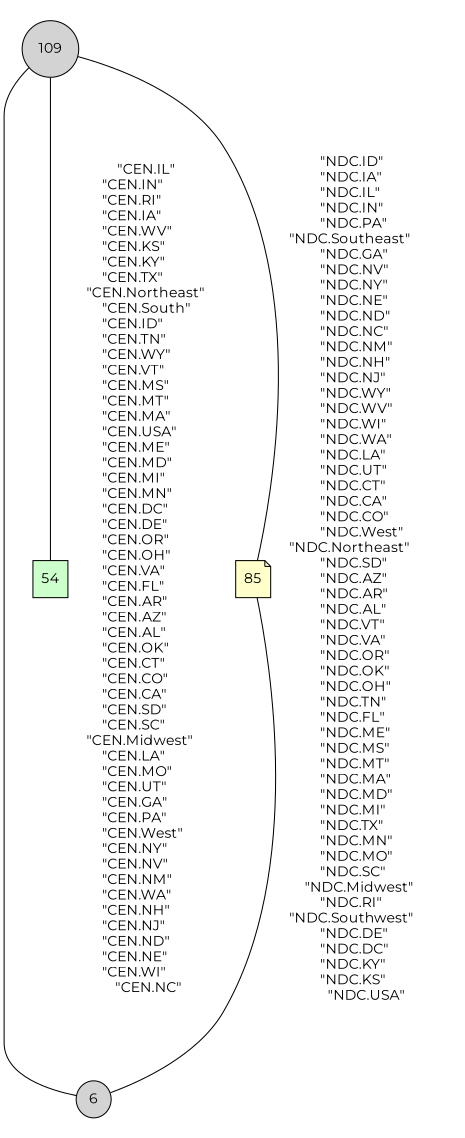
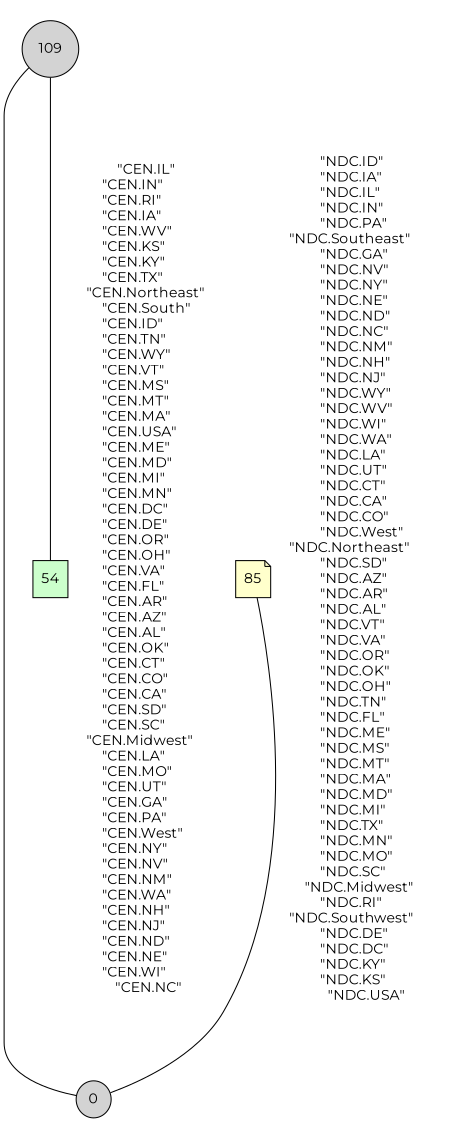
edge "109" -- "85": removed
node "6": label "6" -> "0"
